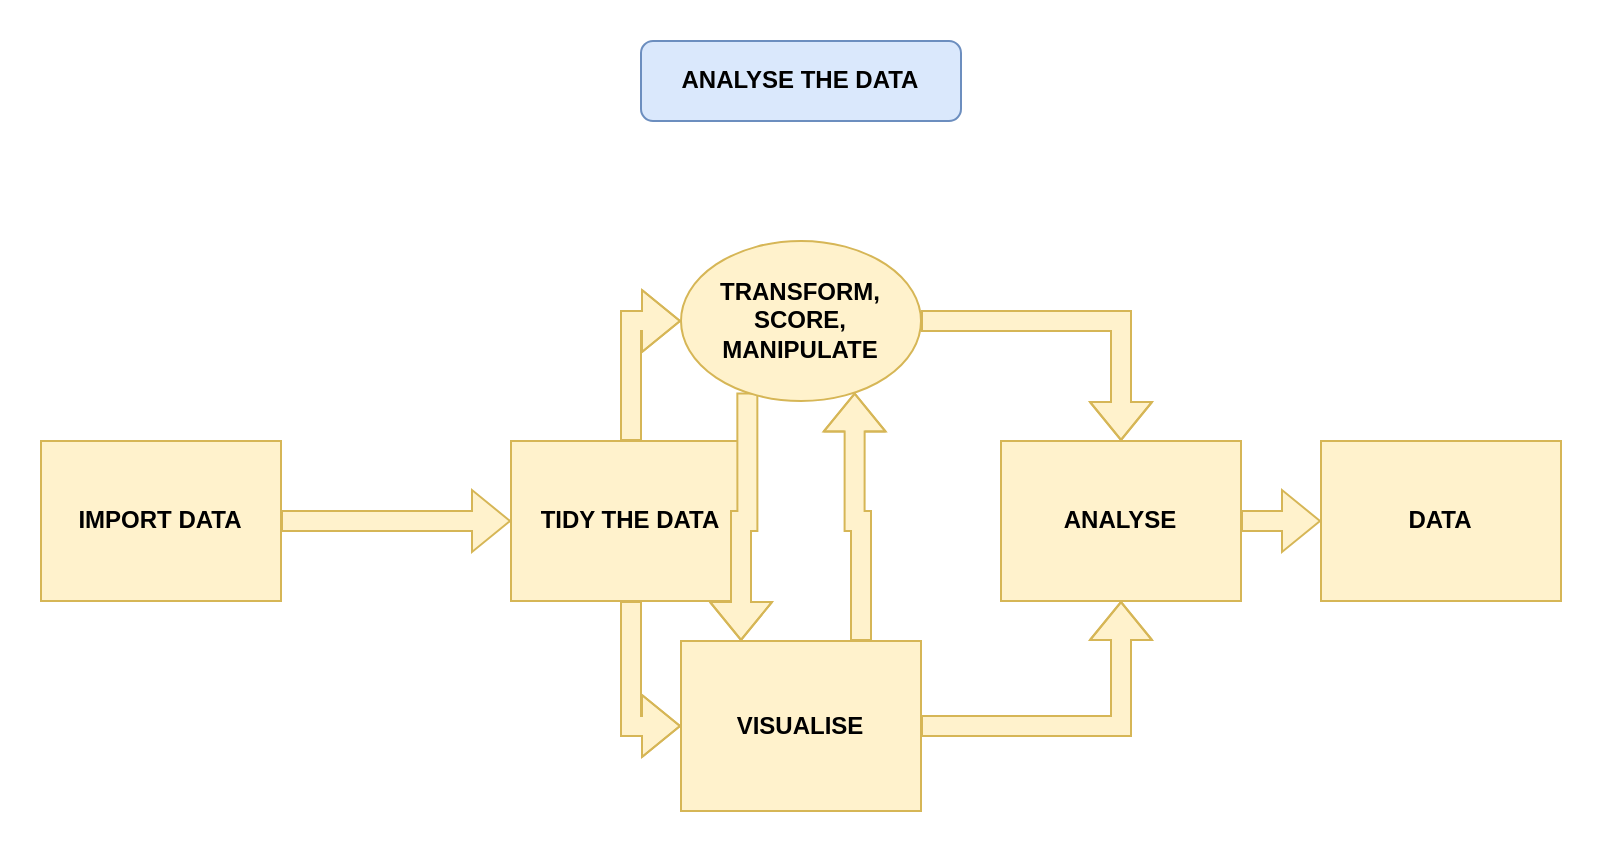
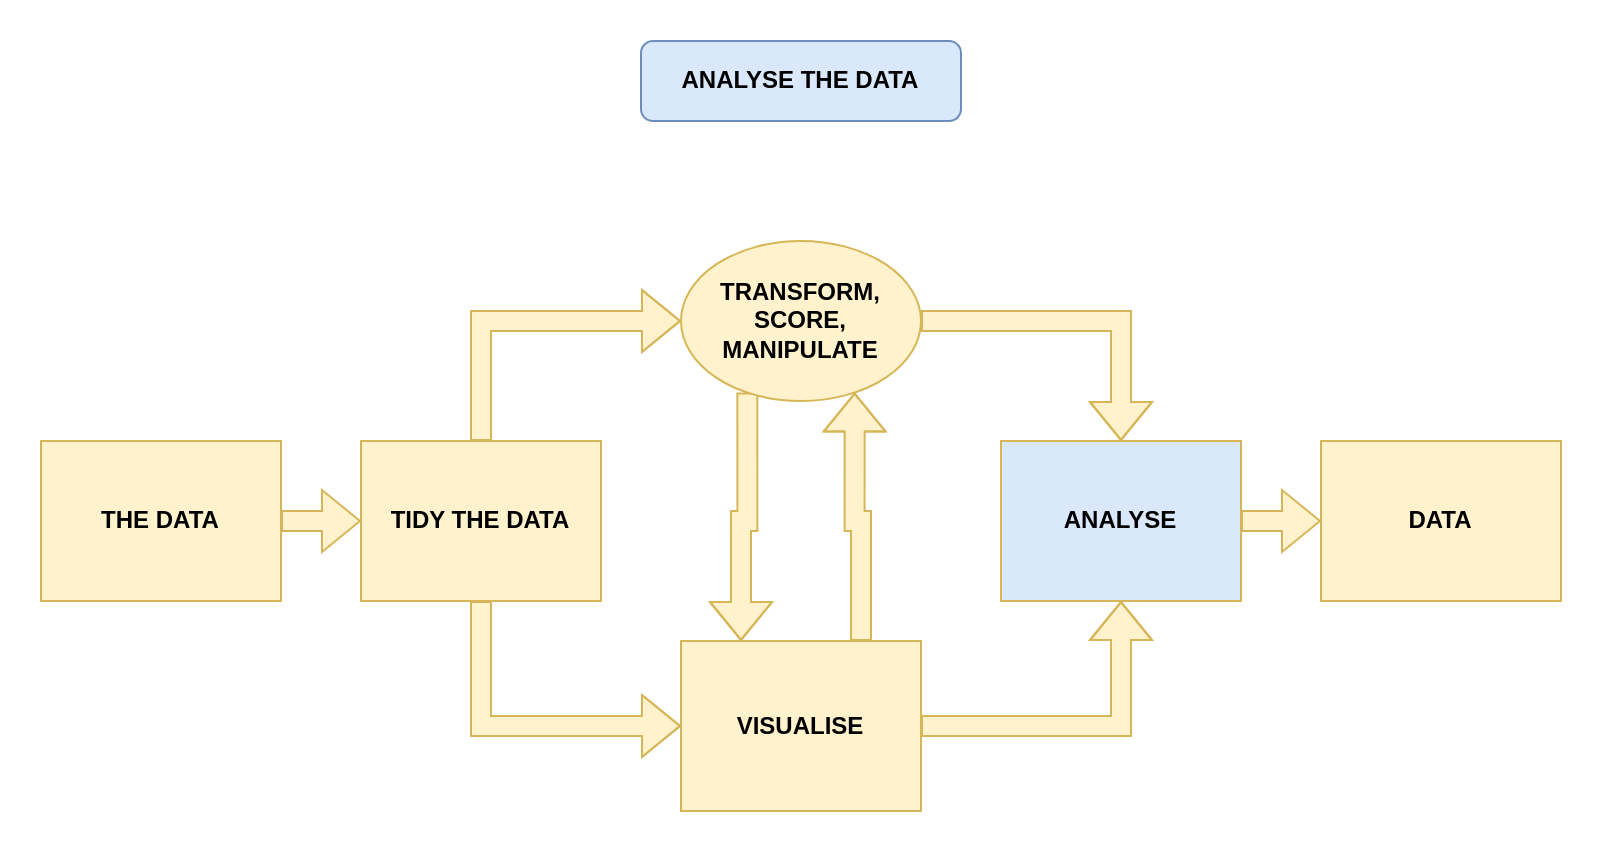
node "IMPORT DATA": label "IMPORT DATA" -> "THE DATA"
node "TIDY THE DATA": moved (631, 521) -> (481, 521)
node "ANALYSE": fillcolor #fff2cc -> #dae8fc
